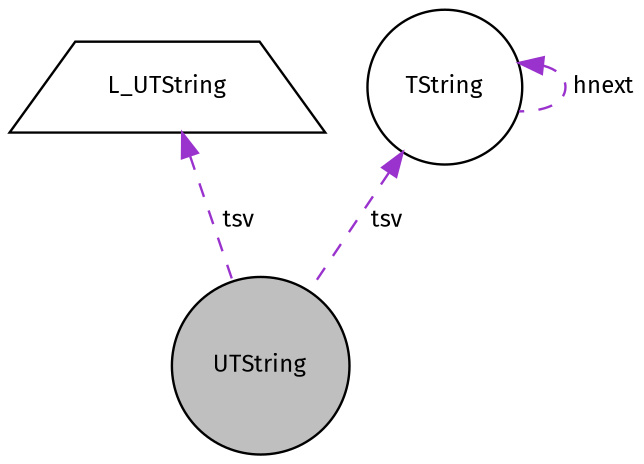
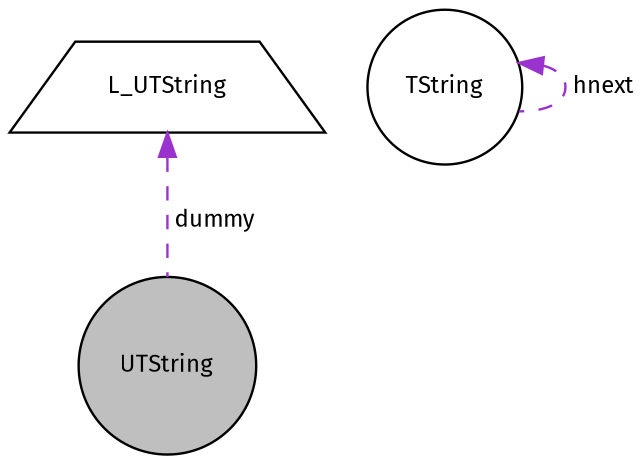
edge "UTString" -> "L_UTString": label " tsv" -> " dummy"
edge "UTString" -> "TString": removed, label "tsv"
